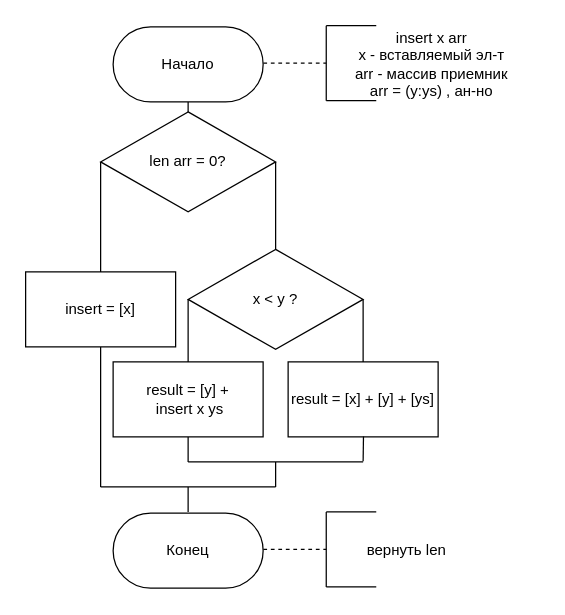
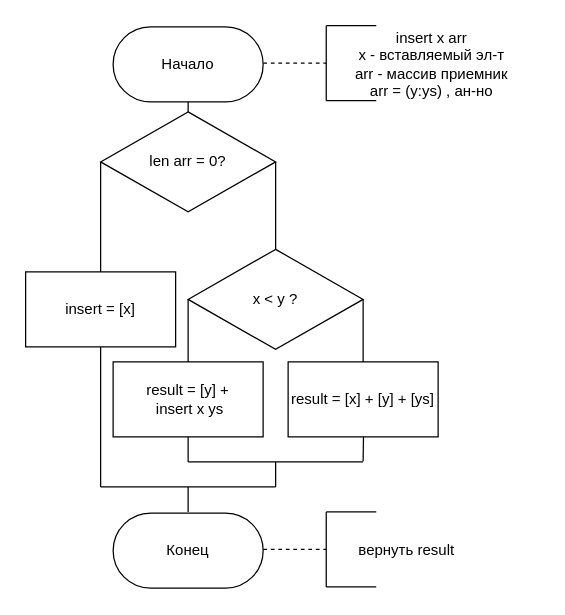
node "вернуть len": label "вернуть len" -> "вернуть result"
